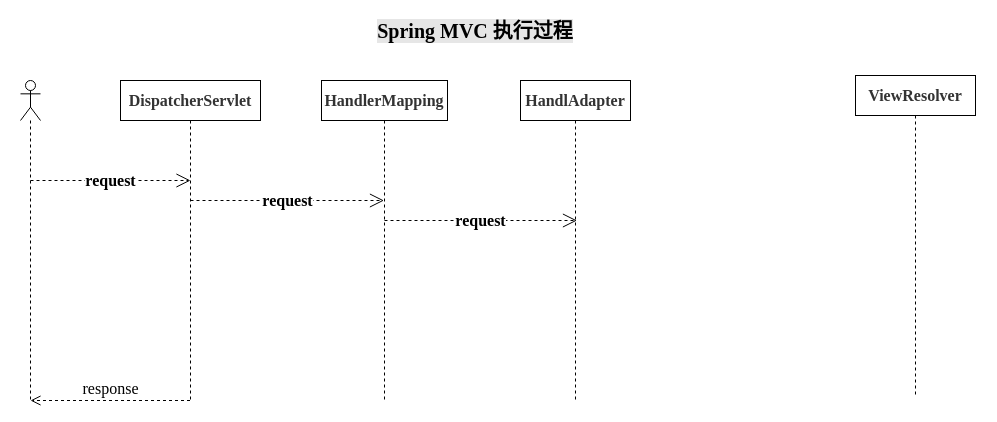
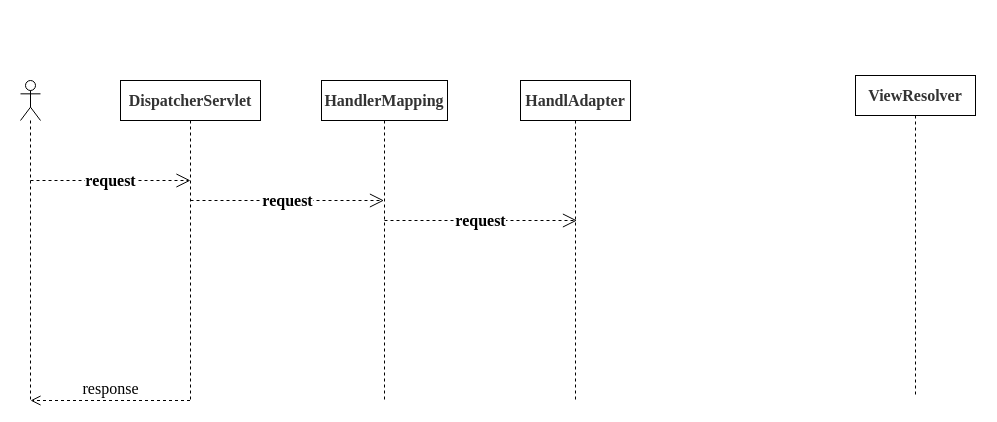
node "Spring MVC 执行过程": removed
